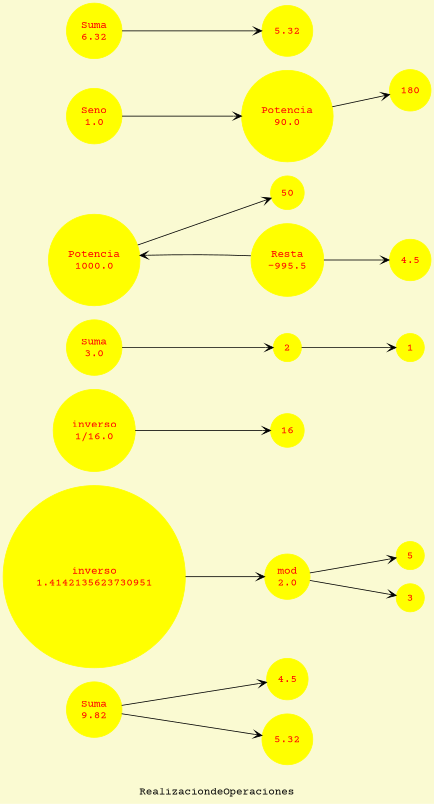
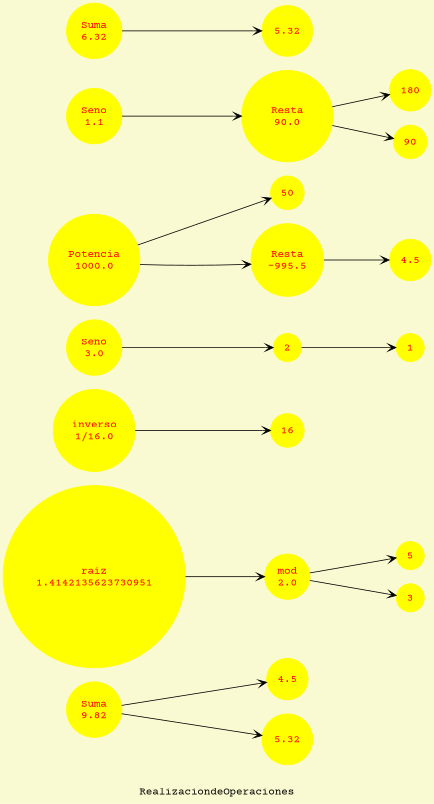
node "Seno 1.0": label "Seno 1.0" -> "Seno 1.1"
node "Potencia 90.0": label "Potencia 90.0" -> "Resta 90.0"
node "90": added
edge "Resta -995.5" -> "Potencia 1000.0": reversed
node "Suma 3.0": label "Suma 3.0" -> "Seno 3.0"
node "inverso 1.4142135623730951": label "inverso 1.4142135623730951" -> "raiz 1.4142135623730951"
